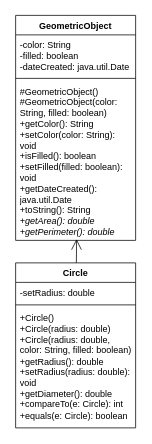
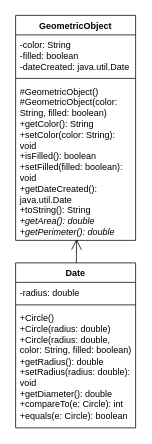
node "Circle": label "Circle" -> "Date"
node "-setRadius: double": label "-setRadius: double" -> "-radius: double"
